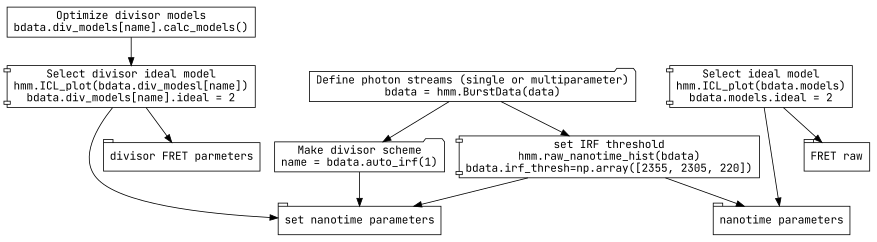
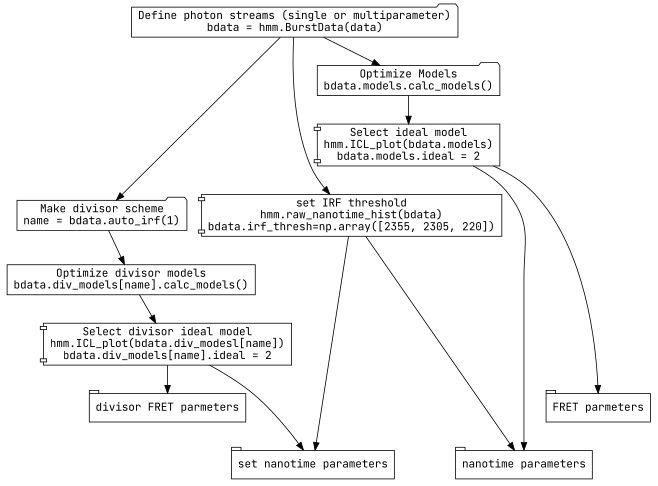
node "Optimize Models bdata.models.calc_models()": added
node "FRET raw": label "FRET raw" -> "FRET parmeters"
edge "Make divisor scheme name = bdata.auto_irf(1)" -> "set nanotime parameters": now "Make divisor scheme name = bdata.auto_irf(1)" -> "Optimize divisor models bdata.div_models[name].calc_models()"
